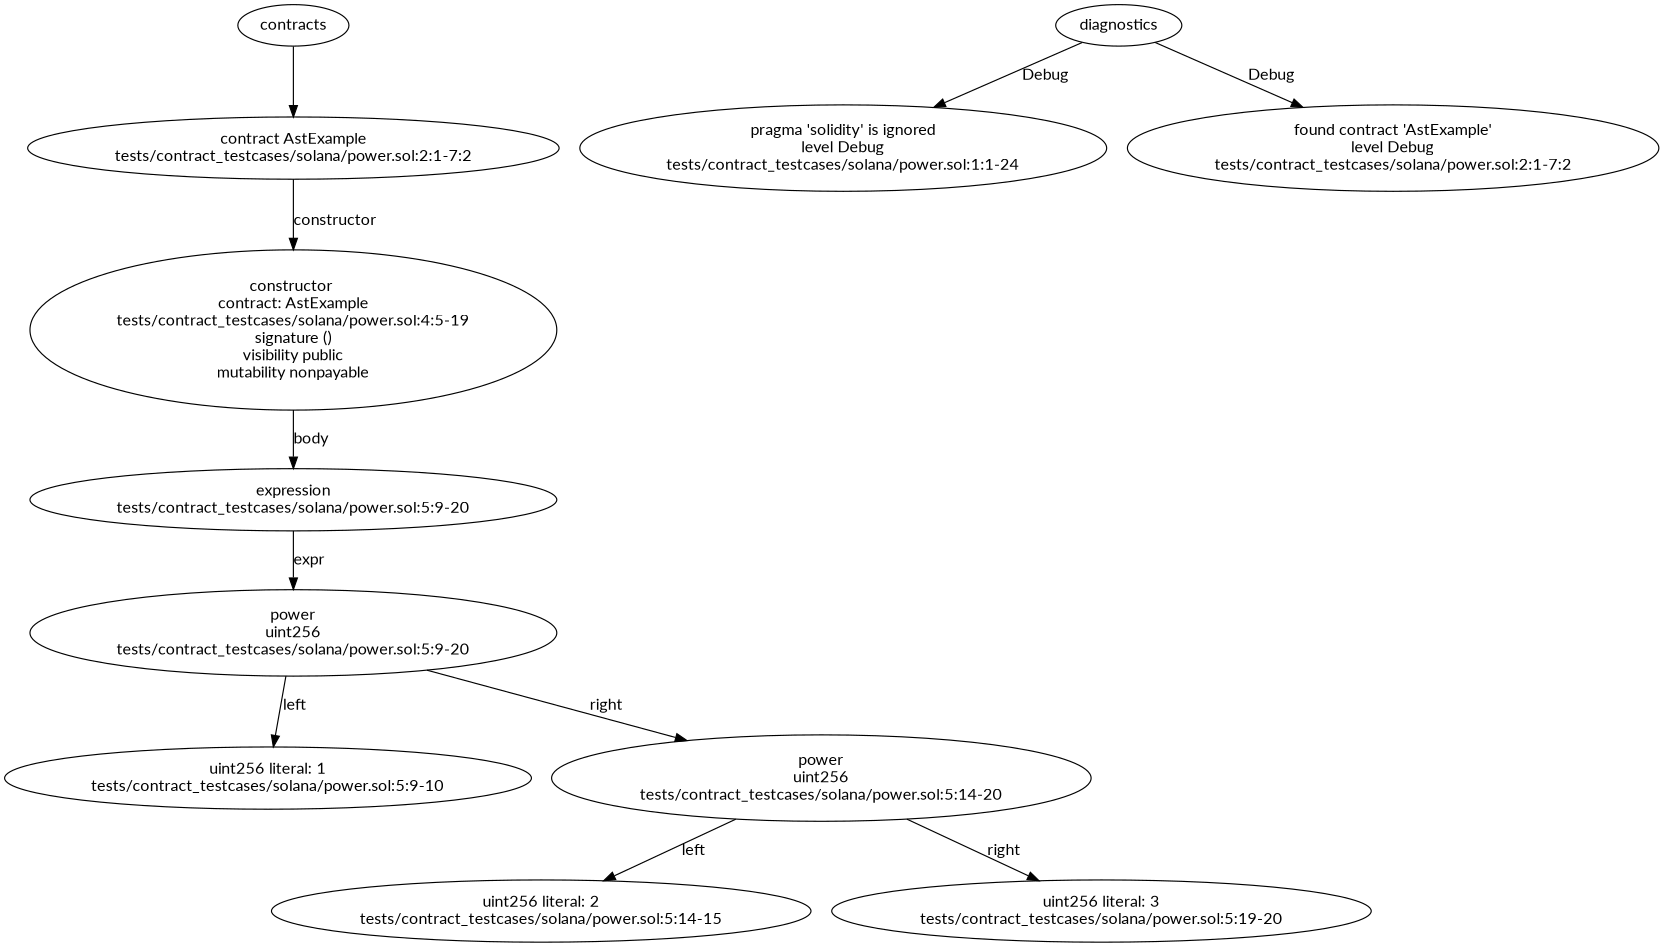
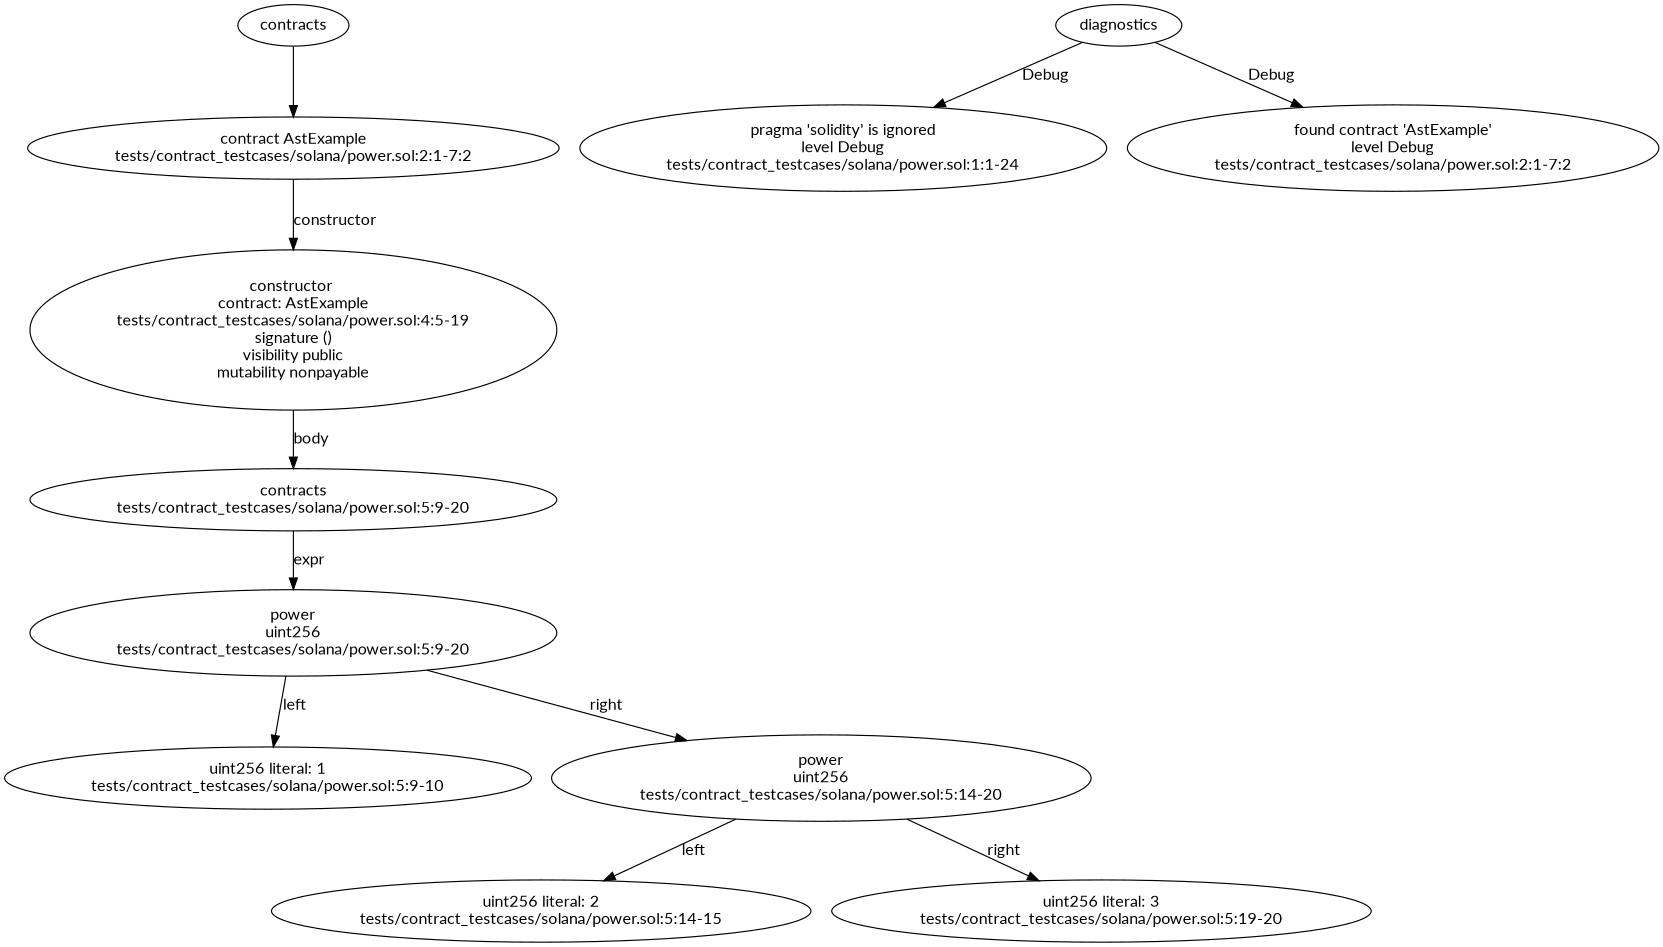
node "expression tests/contract_testcases/solana/power.sol:5:9-20": label "expression tests/contract_testcases/solana/power.sol:5:9-20" -> "contracts tests/contract_testcases/solana/power.sol:5:9-20"
